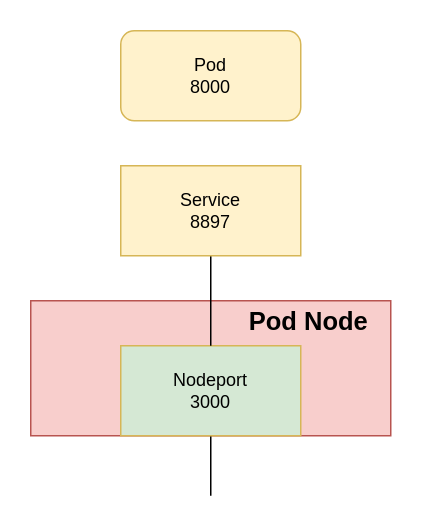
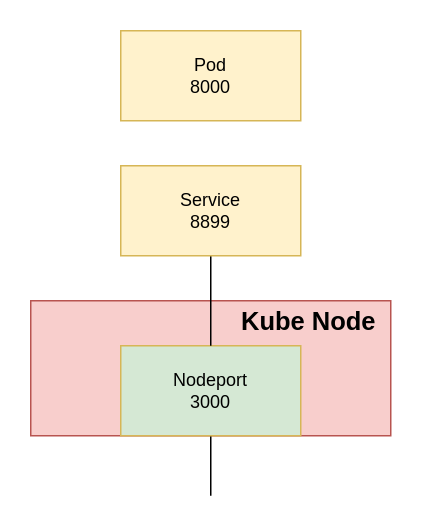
node "Pod 8000": shape rounded rectangle -> rectangle
node "Service 8897": label "Service 8897" -> "Service 8899"
node "Pod Node": label "Pod Node" -> "Kube Node"
